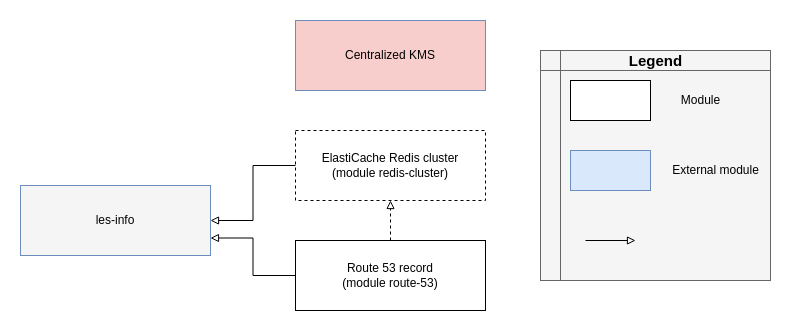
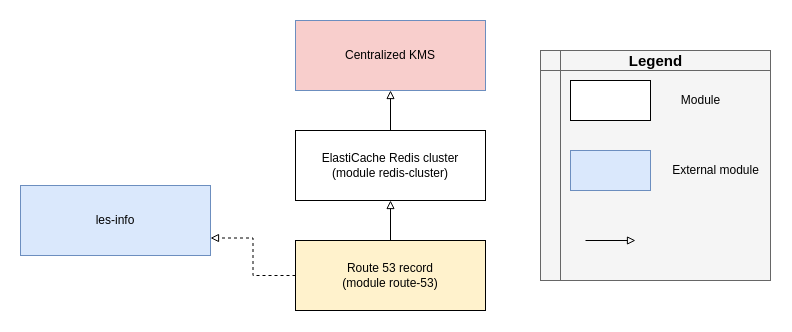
node "ElastiCache Redis cluster (module redis-cluster)": style dashed -> solid
edge "ElastiCache Redis cluster (module redis-cluster)" -> "les-info": now "ElastiCache Redis cluster (module redis-cluster)" -> "Centralized KMS"
node "les-info": fillcolor #f5f5f5 -> #dae8fc
edge "Route 53 record (module route-53)" -> "ElastiCache Redis cluster (module redis-cluster)": style dashed -> solid
edge "Route 53 record (module route-53)" -> "les-info": style solid -> dashed
node "Route 53 record (module route-53)": fillcolor #ffffff -> #fff2cc
